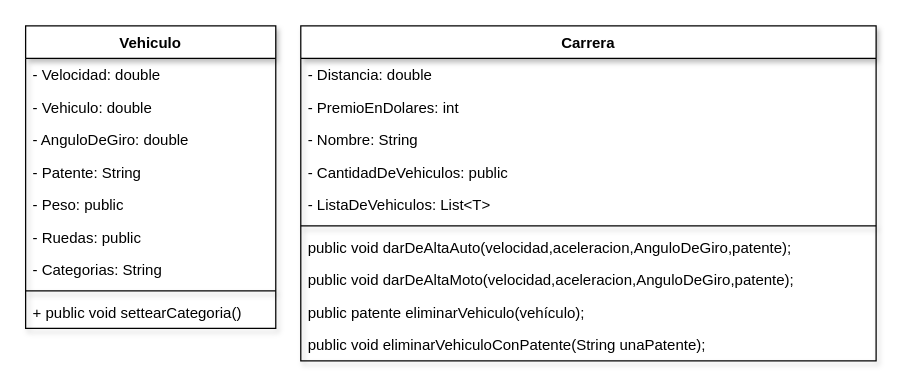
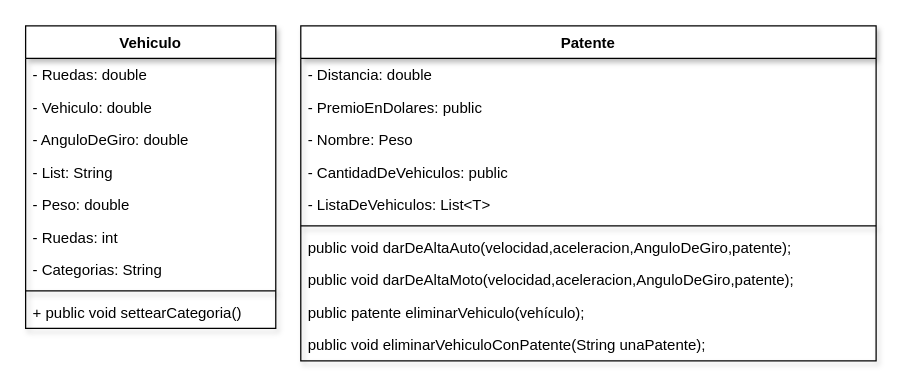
node "Carrera": label "Carrera" -> "Patente"
node "- Velocidad: double": label "- Velocidad: double" -> "- Ruedas: double"
node "- PremioEnDolares: int": label "- PremioEnDolares: int" -> "- PremioEnDolares: public"
node "- Nombre: String": label "- Nombre: String" -> "- Nombre: Peso"
node "- Patente: String": label "- Patente: String" -> "- List: String"
node "- Peso: public": label "- Peso: public" -> "- Peso: double"
node "- Ruedas: public": label "- Ruedas: public" -> "- Ruedas: int"
